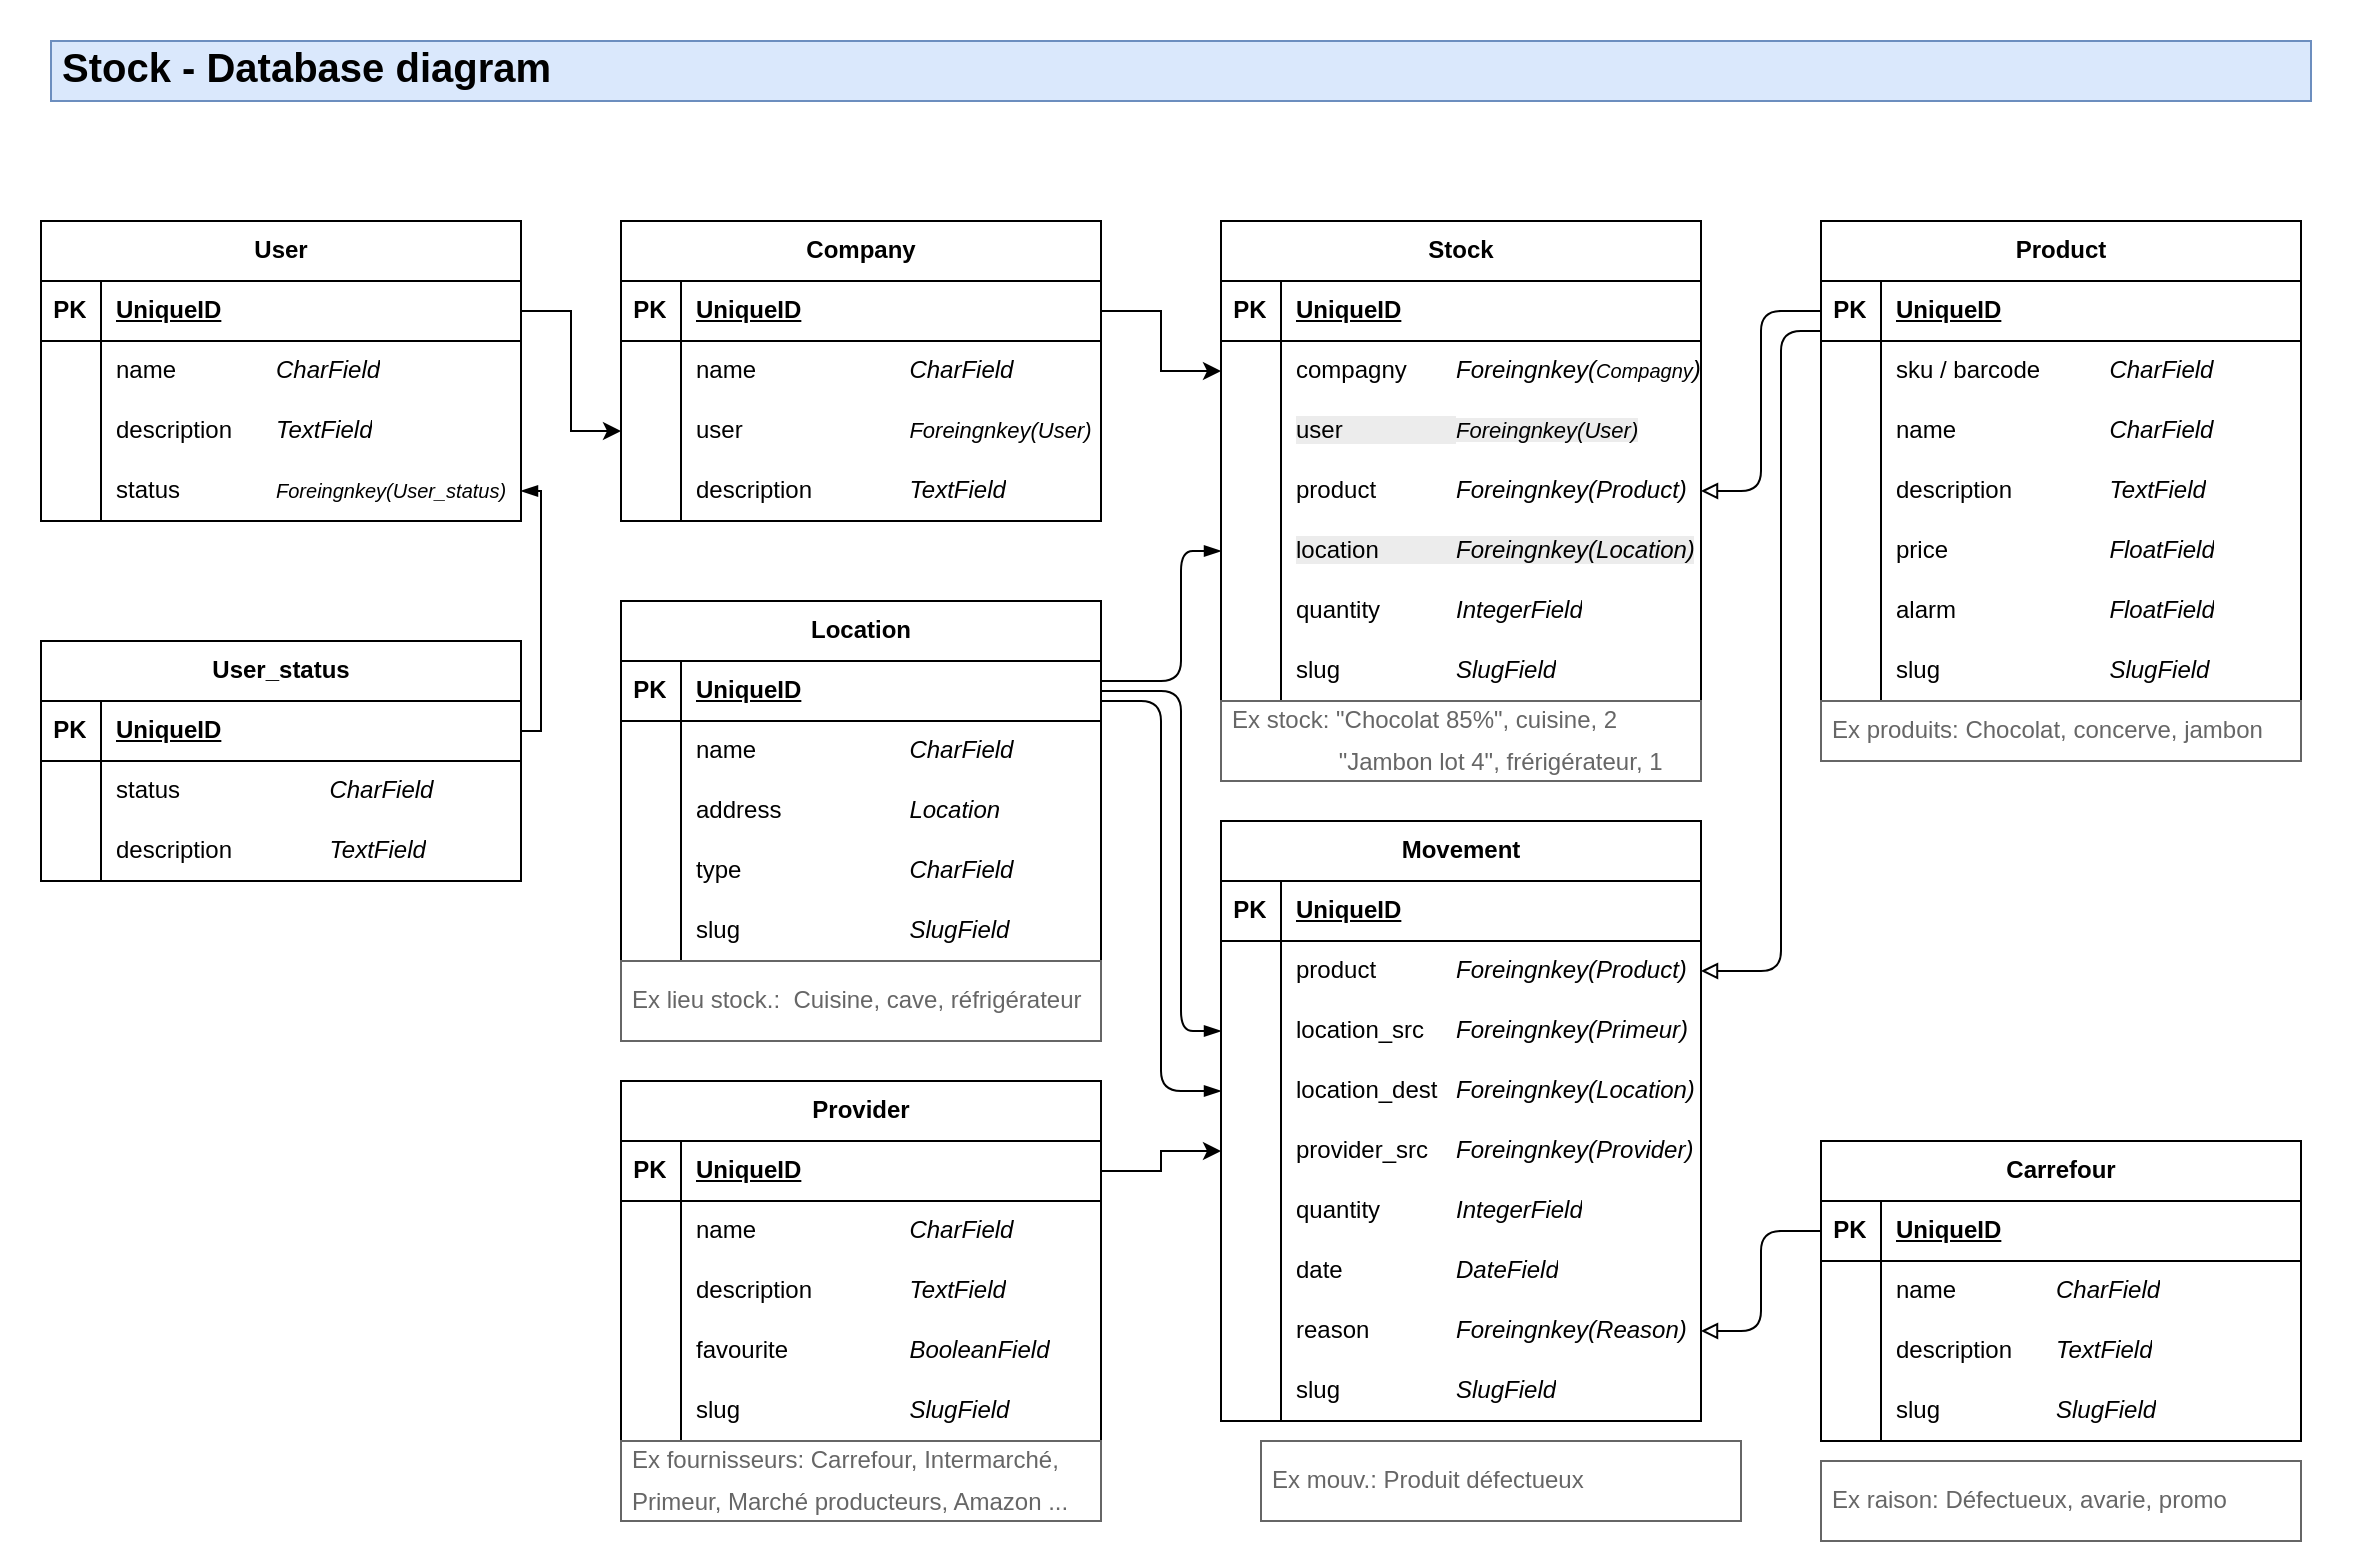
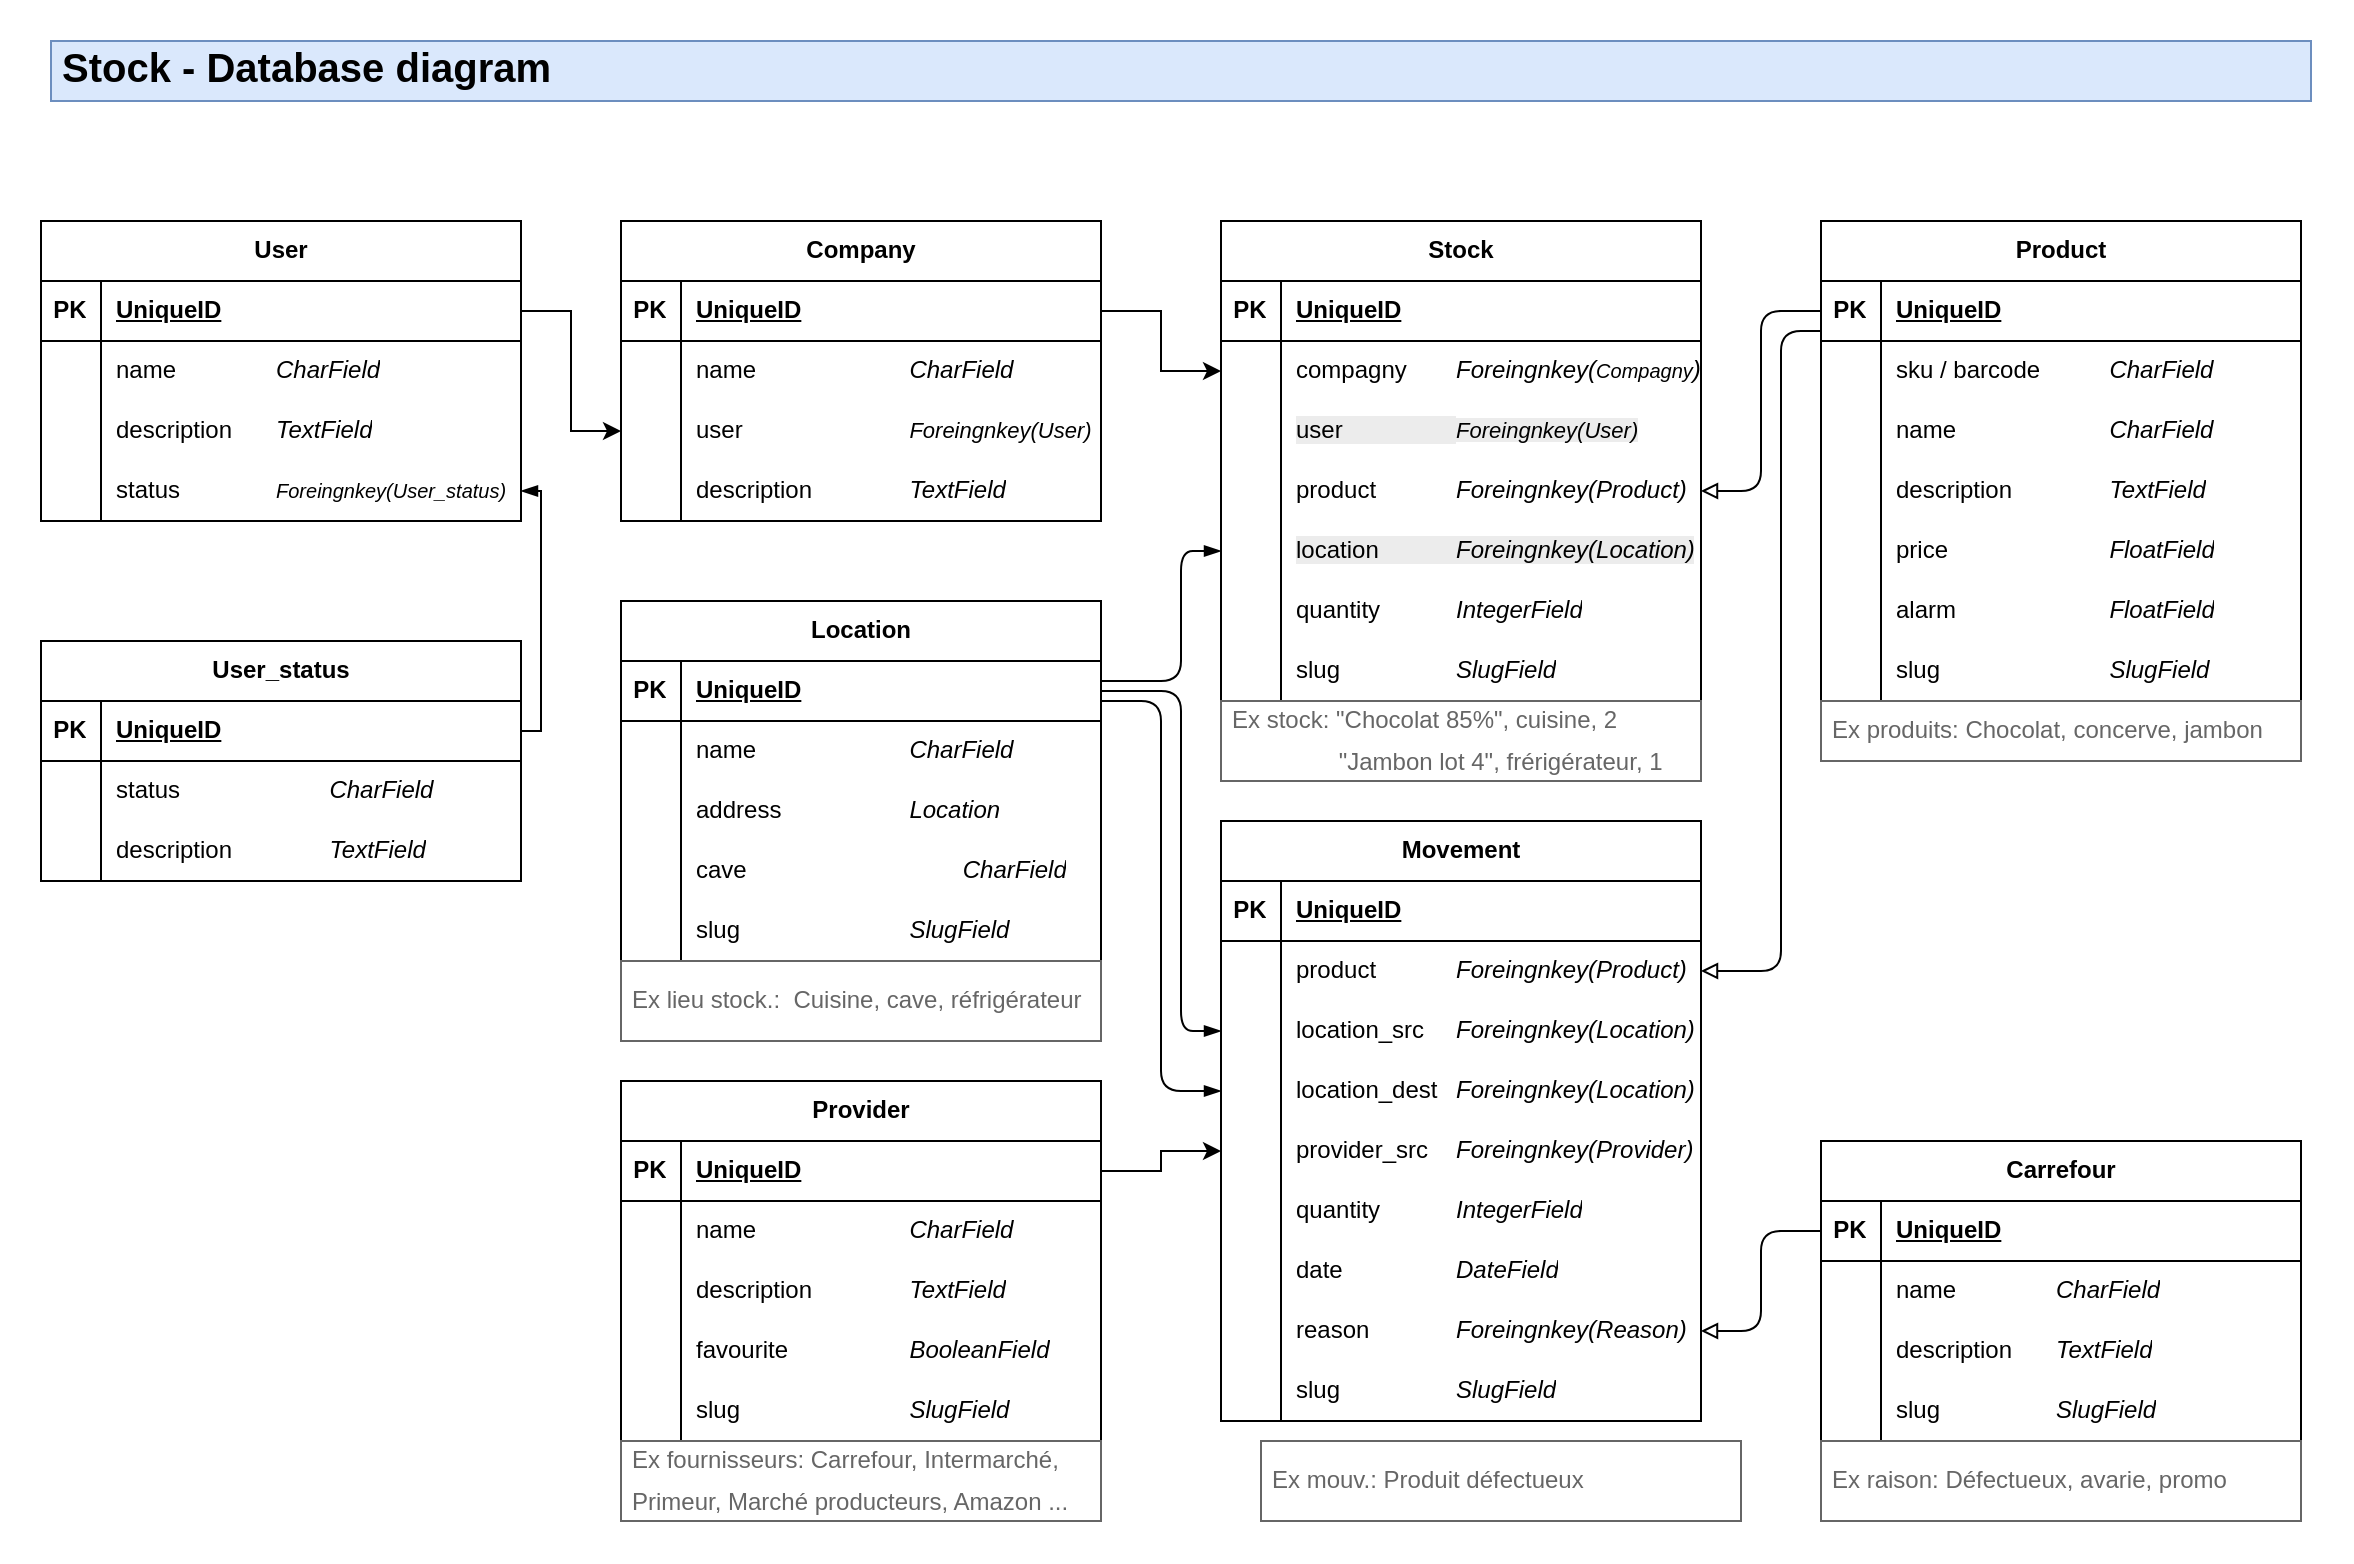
node "type CharField": label "type CharField" -> "cave CharField"
node "location_src Foreingnkey(Primeur)": label "location_src Foreingnkey(Primeur)" -> "location_src Foreingnkey(Location)"
node "Ex raison: Défectueux, avarie, promo": moved (2061, 1501) -> (2061, 1481)
